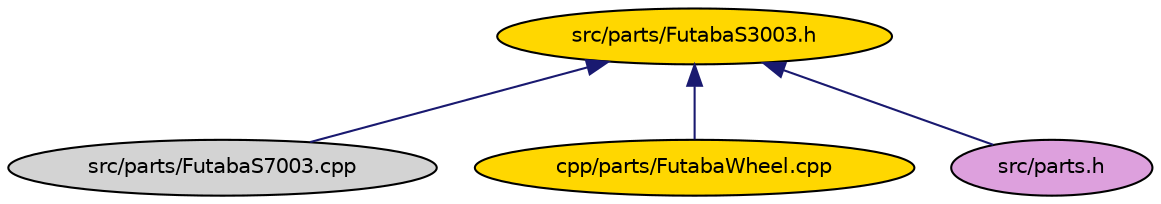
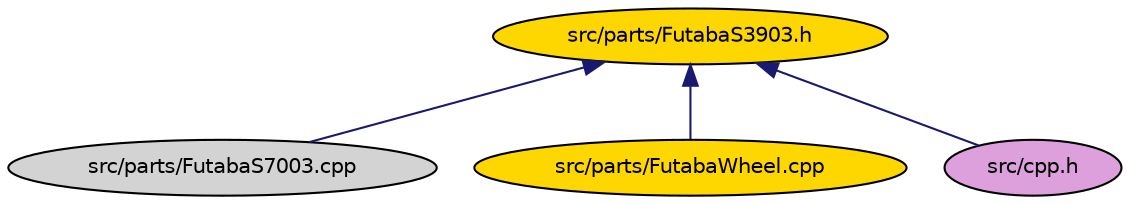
node "src/parts/FutabaS3003.h": label "src/parts/FutabaS3003.h" -> "src/parts/FutabaS3903.h"
node "cpp/parts/FutabaWheel.cpp": label "cpp/parts/FutabaWheel.cpp" -> "src/parts/FutabaWheel.cpp"
node "src/parts.h": label "src/parts.h" -> "src/cpp.h"
